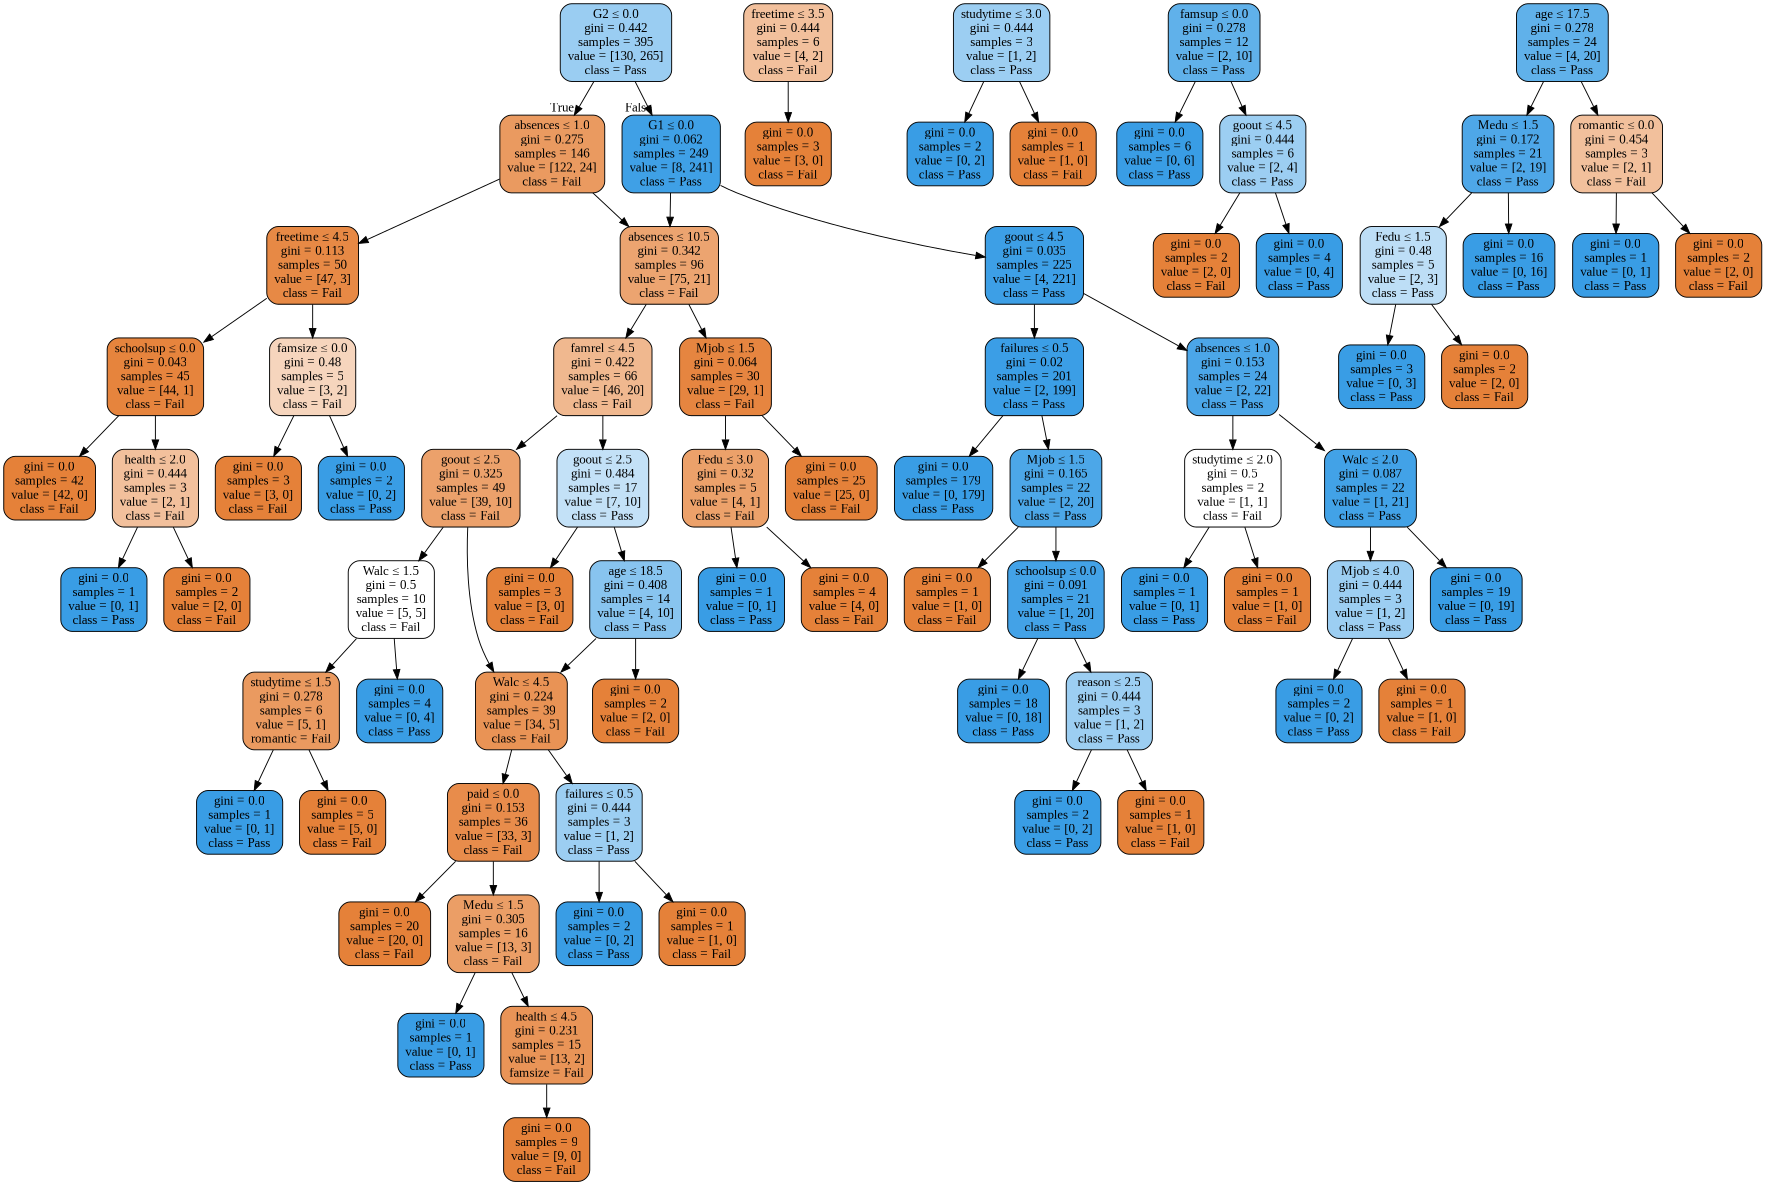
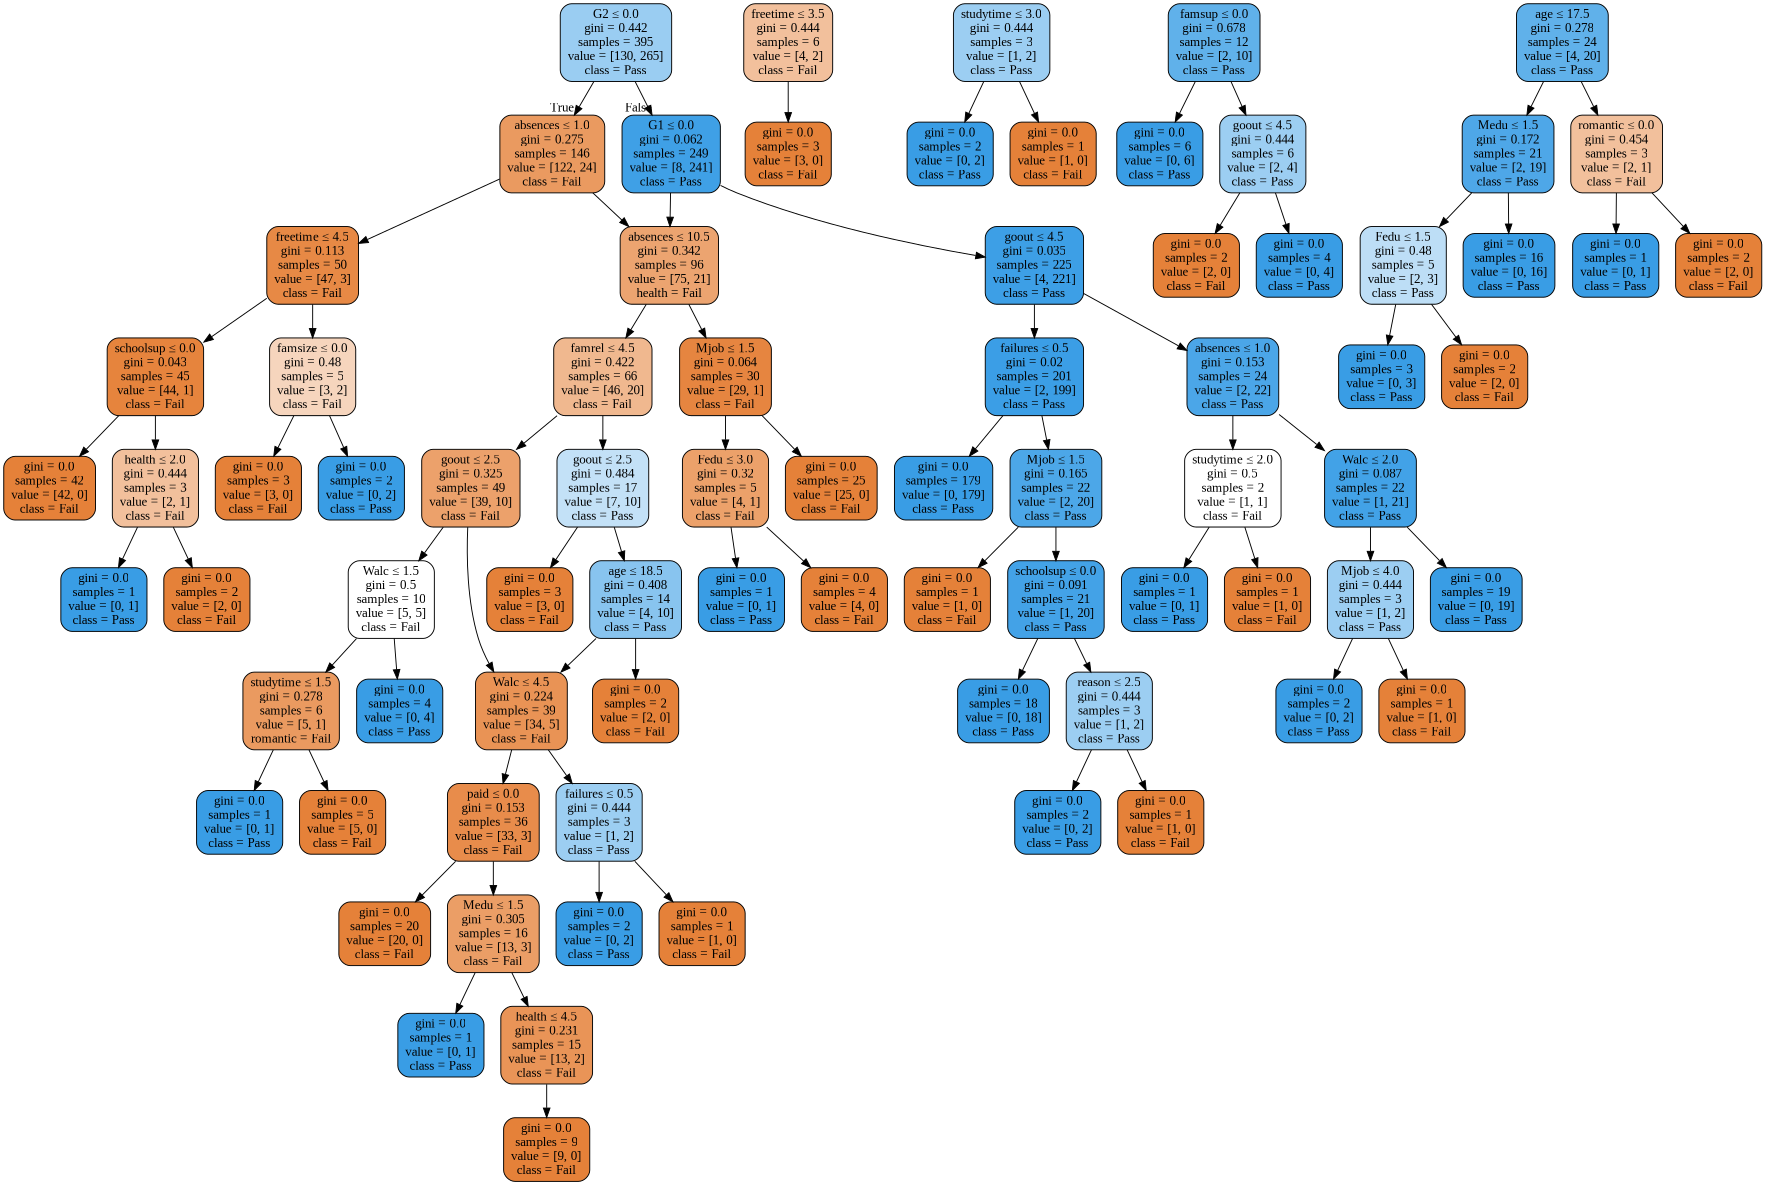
node "famsup ≤ 0.0": text "gini = 0.278" -> "gini = 0.678"
node "absences ≤ 10.5": text "class = Fail" -> "health = Fail"
node "health ≤ 4.5": text "famsize = Fail" -> "class = Fail"
